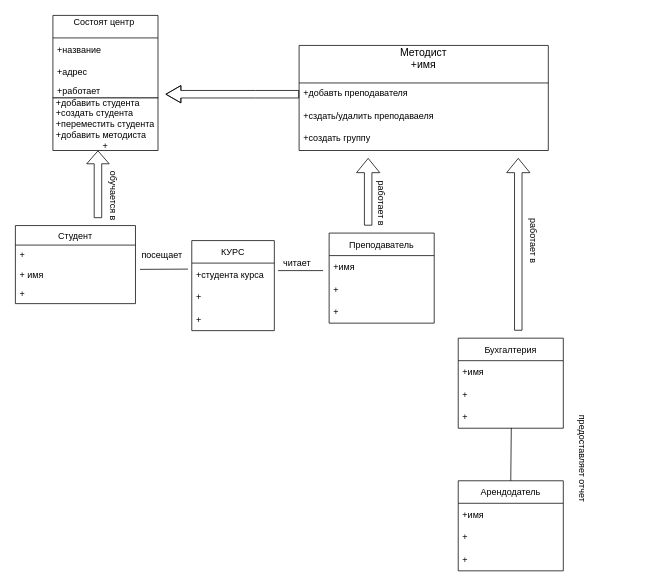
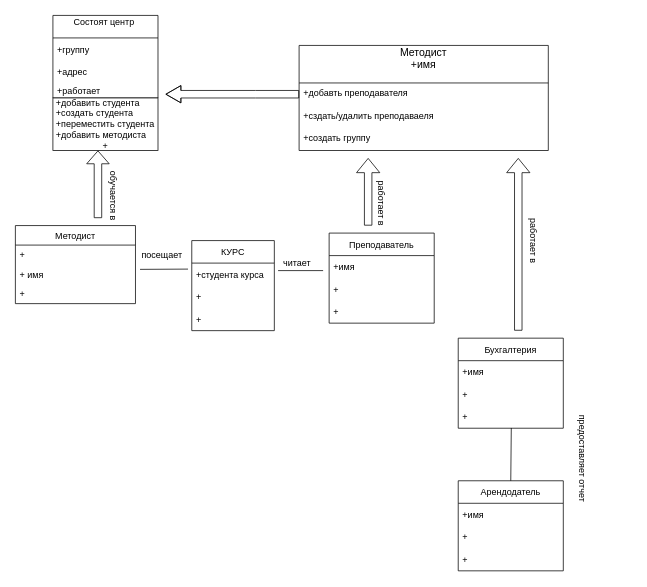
node "+название": label "+название" -> "+группу"
node "Студент": label "Студент" -> "Методист"
